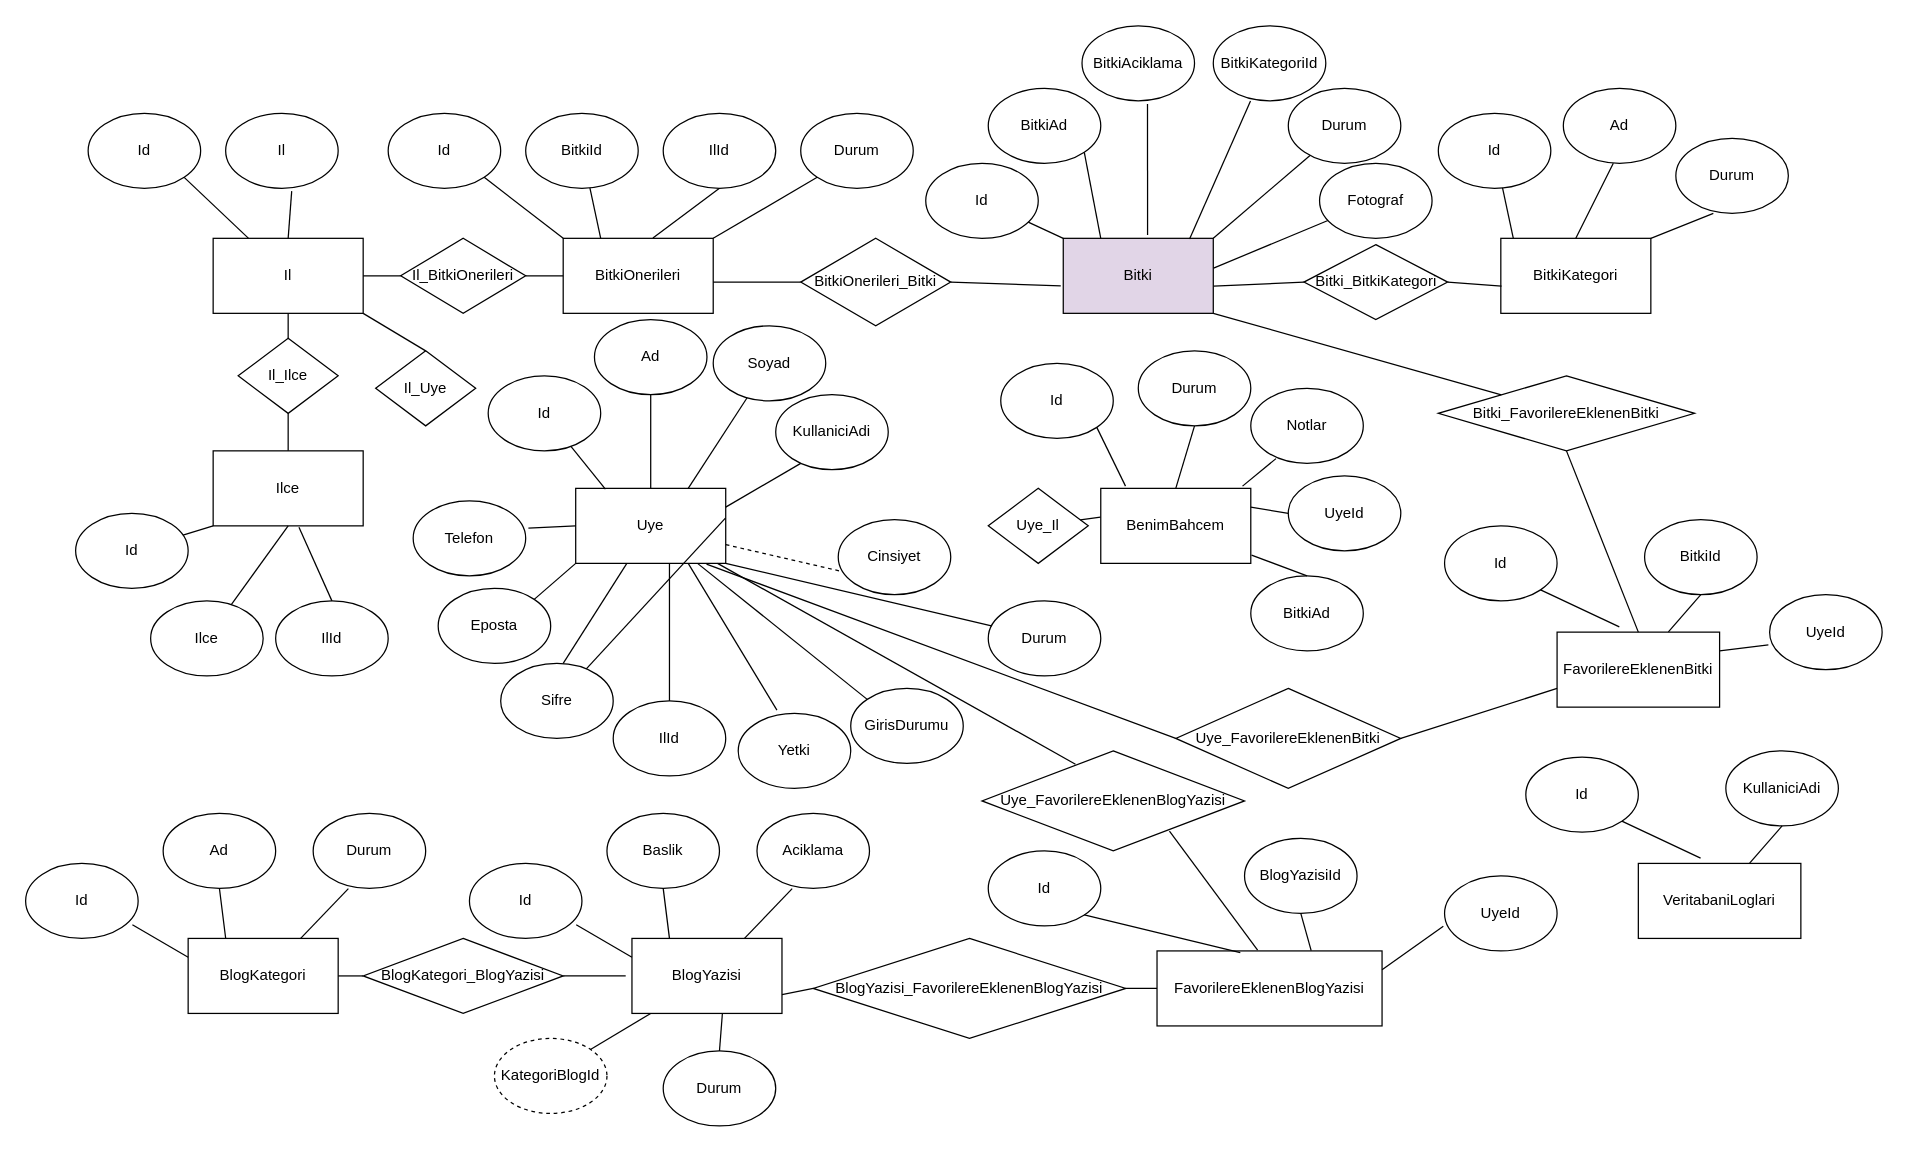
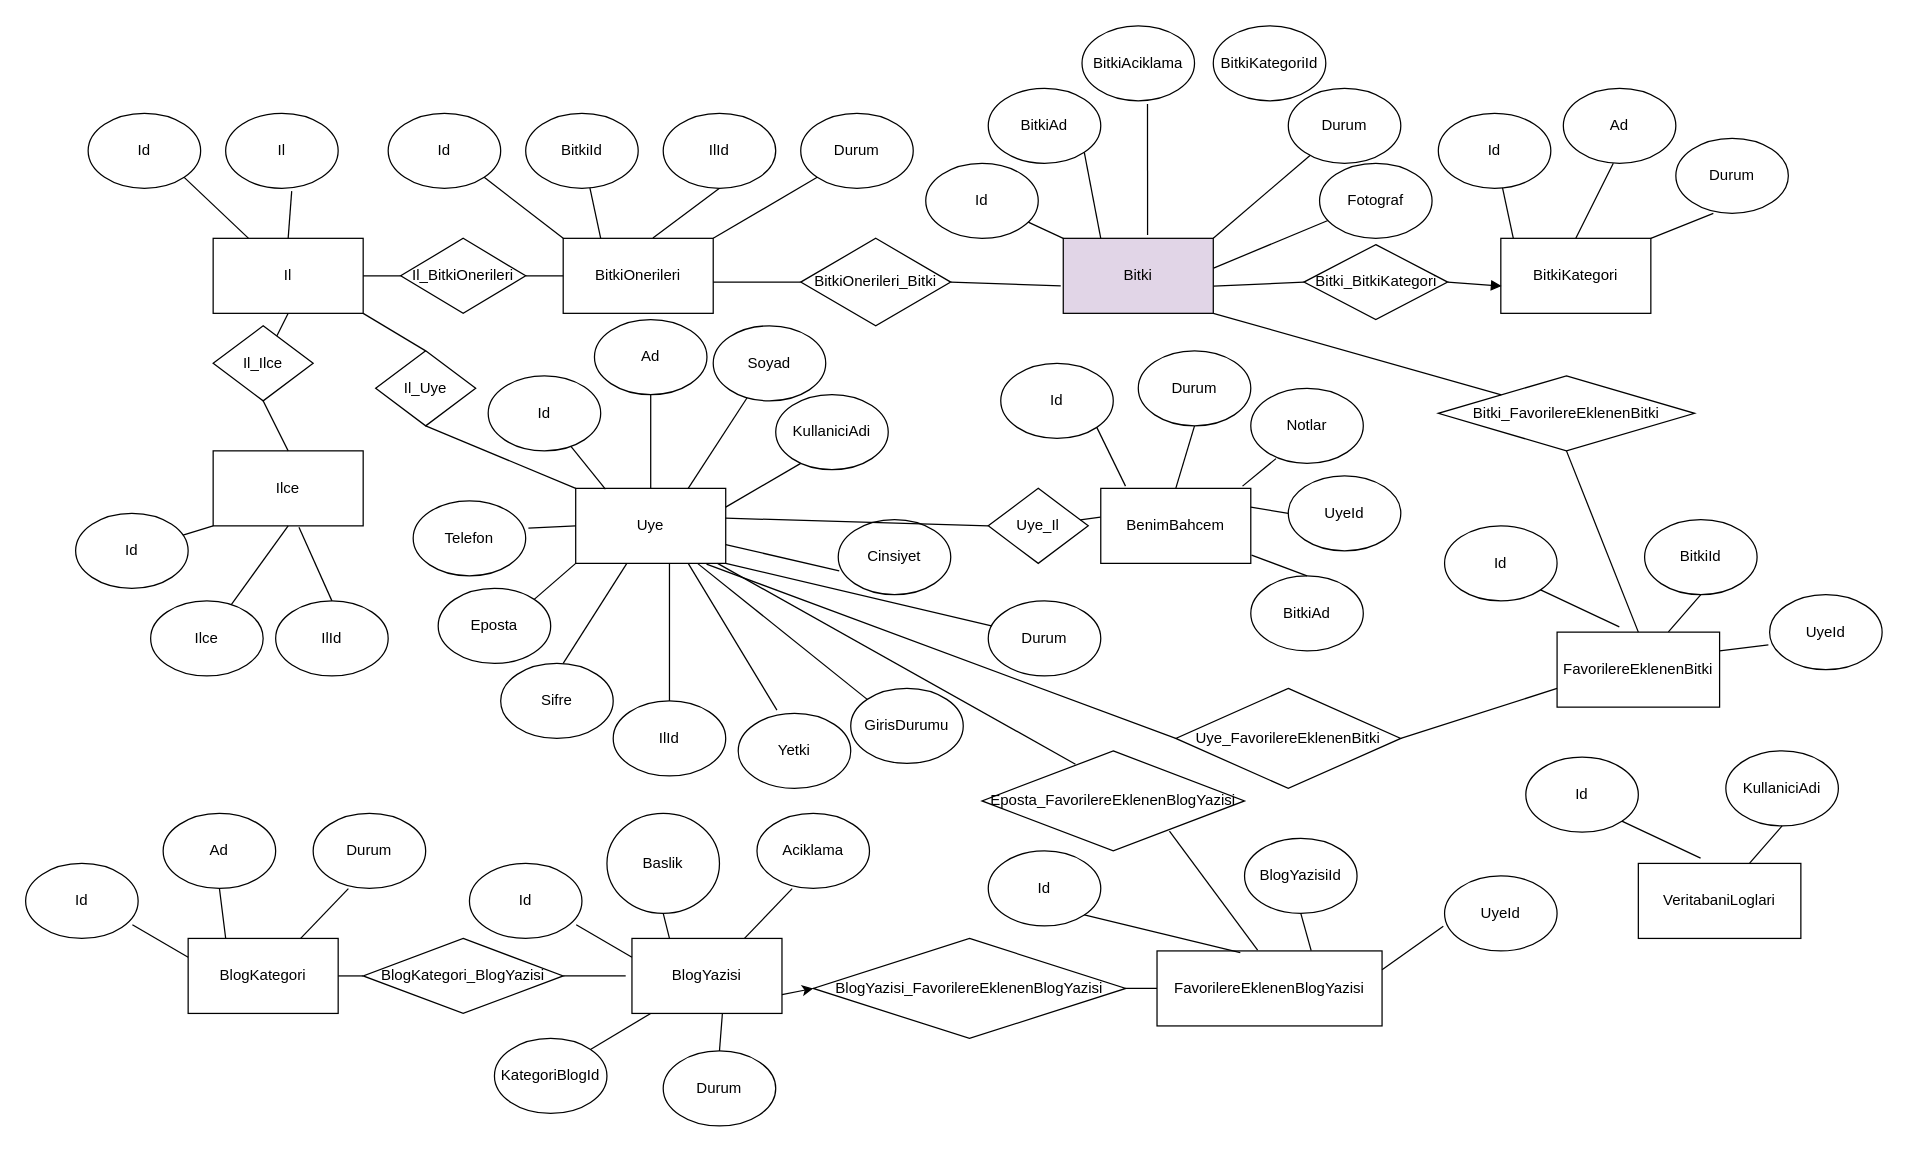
edge "BitkiKategoriId" -- "Bitki": removed
edge "BitkiKategori" -- "Bitki_BitkiKategori": arrowhead none -> block
node "Il_Ilce": moved (288, 376) -> (263, 363)
edge "Il_Uye" -- "Uye": added
edge "Uye" -- "Cinsiyet": style dashed -> solid
edge "Uye" -- "Sifre": now "Uye" -- "Uye_Il"
node "Uye_FavorilereEklenenBlogYazisi": label "Uye_FavorilereEklenenBlogYazisi" -> "Eposta_FavorilereEklenenBlogYazisi"
node "Baslik": size 113x75 -> 113x100
edge "BlogYazisi" -- "BlogYazisi_FavorilereEklenenBlogYazisi": arrowhead none -> classic
node "KategoriBlogId": style dashed -> solid
